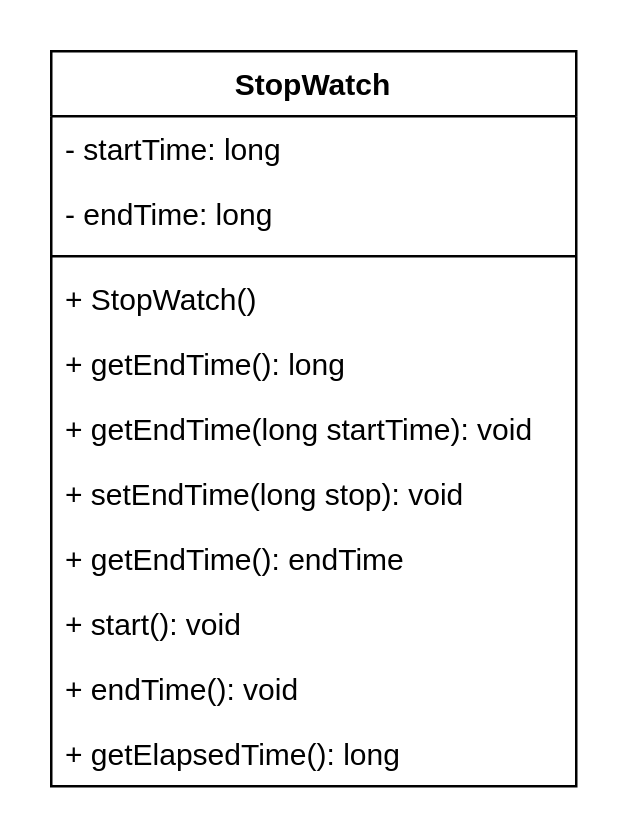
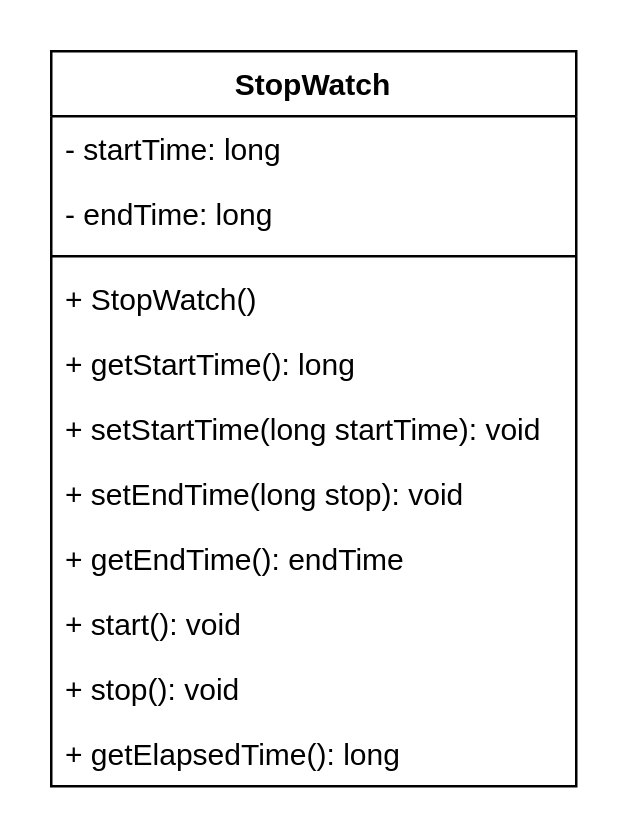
node "+ getEndTime(): long": label "+ getEndTime(): long" -> "+ getStartTime(): long"
node "+ getEndTime(long startTime): void": label "+ getEndTime(long startTime): void" -> "+ setStartTime(long startTime): void"
node "+ endTime(): void": label "+ endTime(): void" -> "+ stop(): void"
